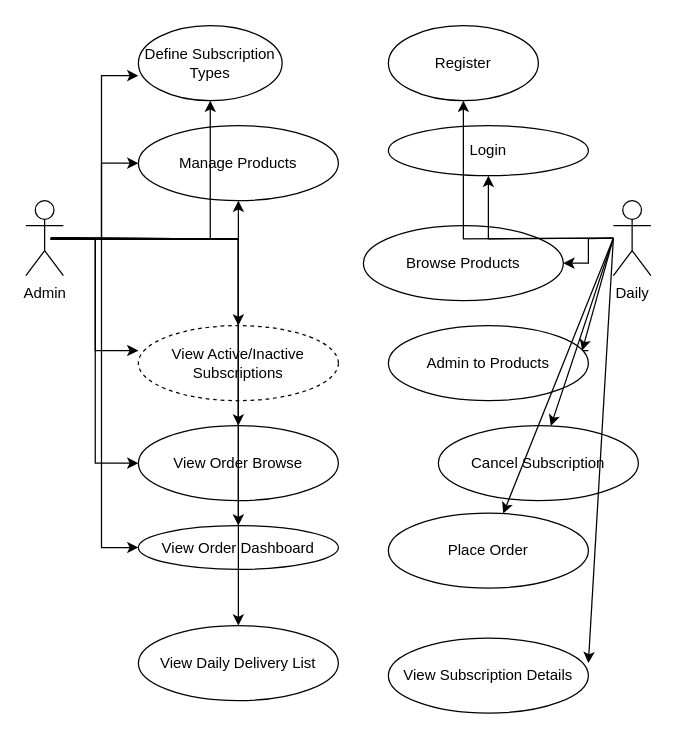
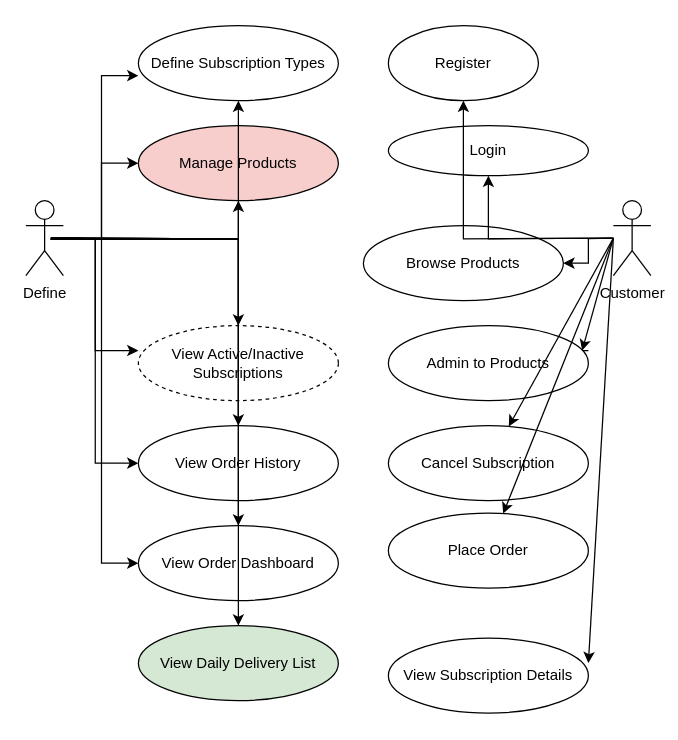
node "Define Subscription Types": size 144x75 -> 200x75
node "Manage Products": fillcolor #ffffff -> #f8cecc
node "Admin": label "Admin" -> "Define"
node "Daily": label "Daily" -> "Customer"
node "View Order Browse": label "View Order Browse" -> "View Order History"
node "Cancel Subscription": moved (538, 463) -> (488, 463)
node "View Order Dashboard": size 200x44 -> 200x75
node "View Daily Delivery List": fillcolor #ffffff -> #d5e8d4
